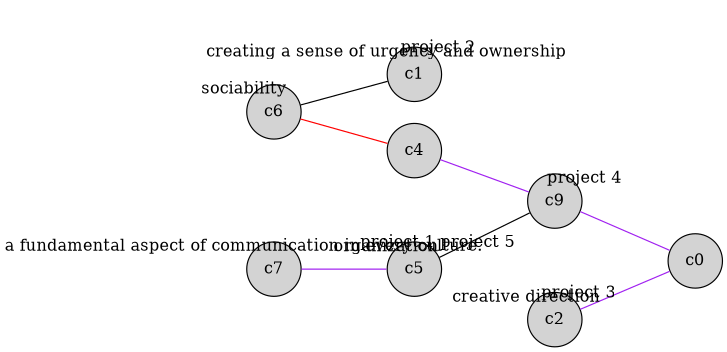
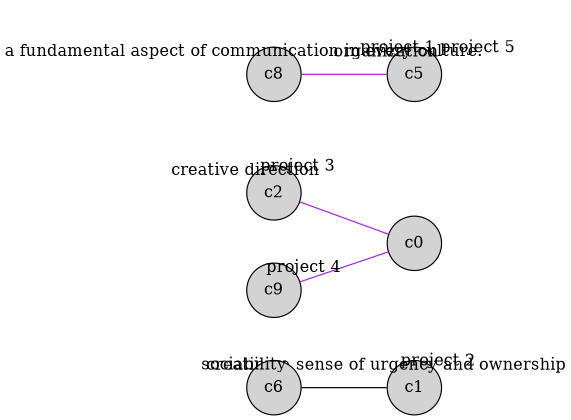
node "c4": removed
edge "c9" -- "c5": removed
node "c7": label "c7" -> "c8"
